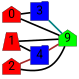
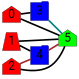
node "9": label "9" -> "5"
